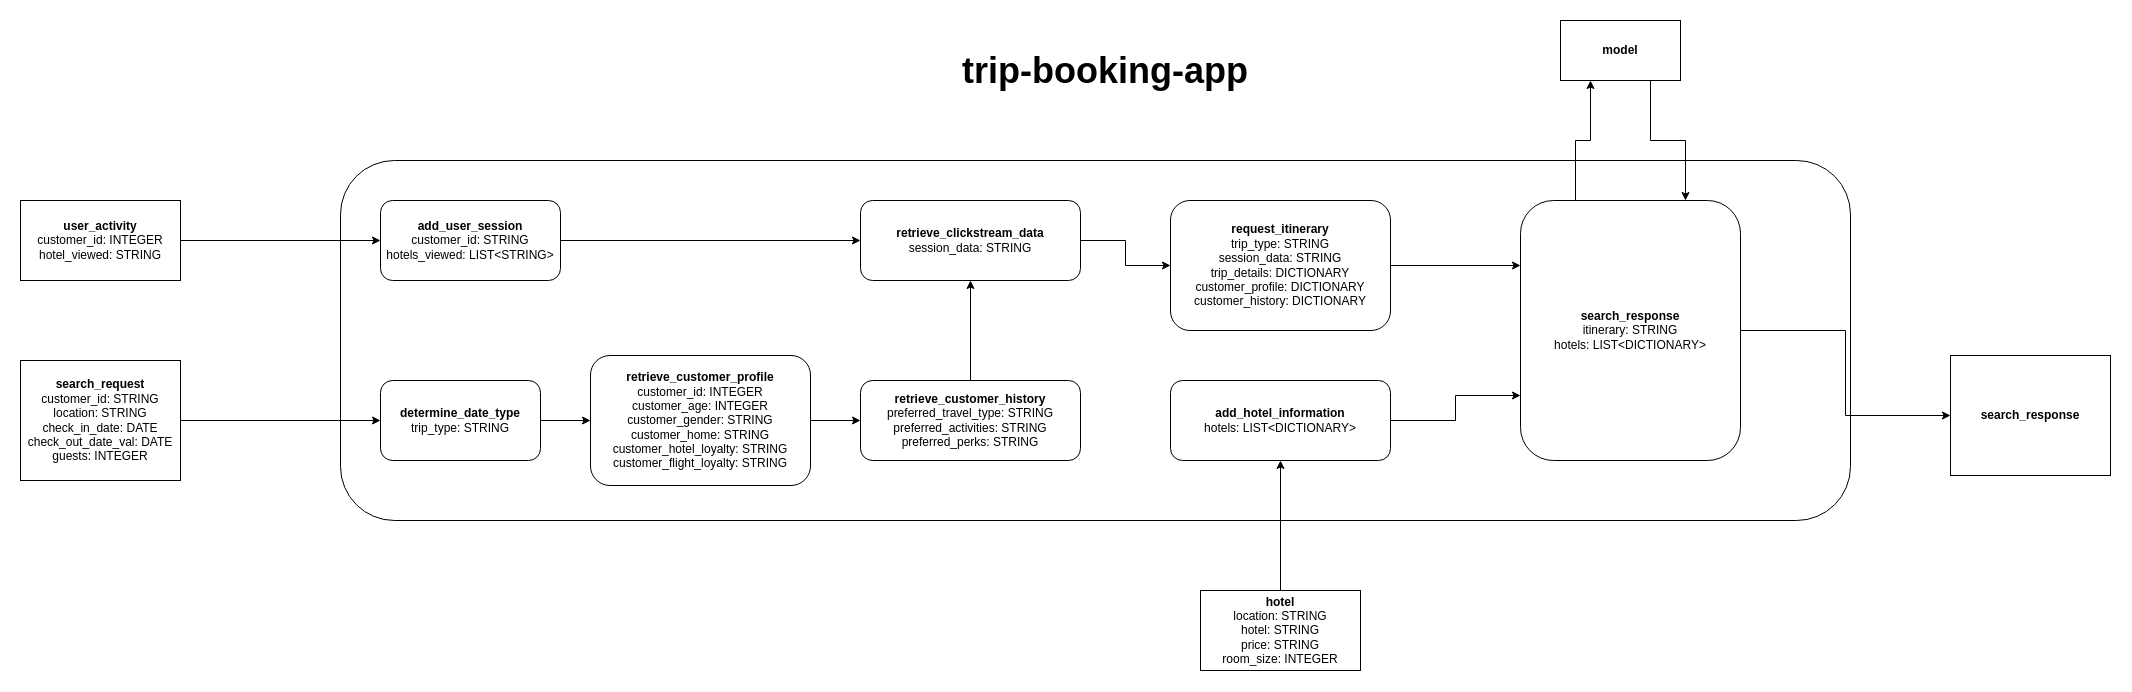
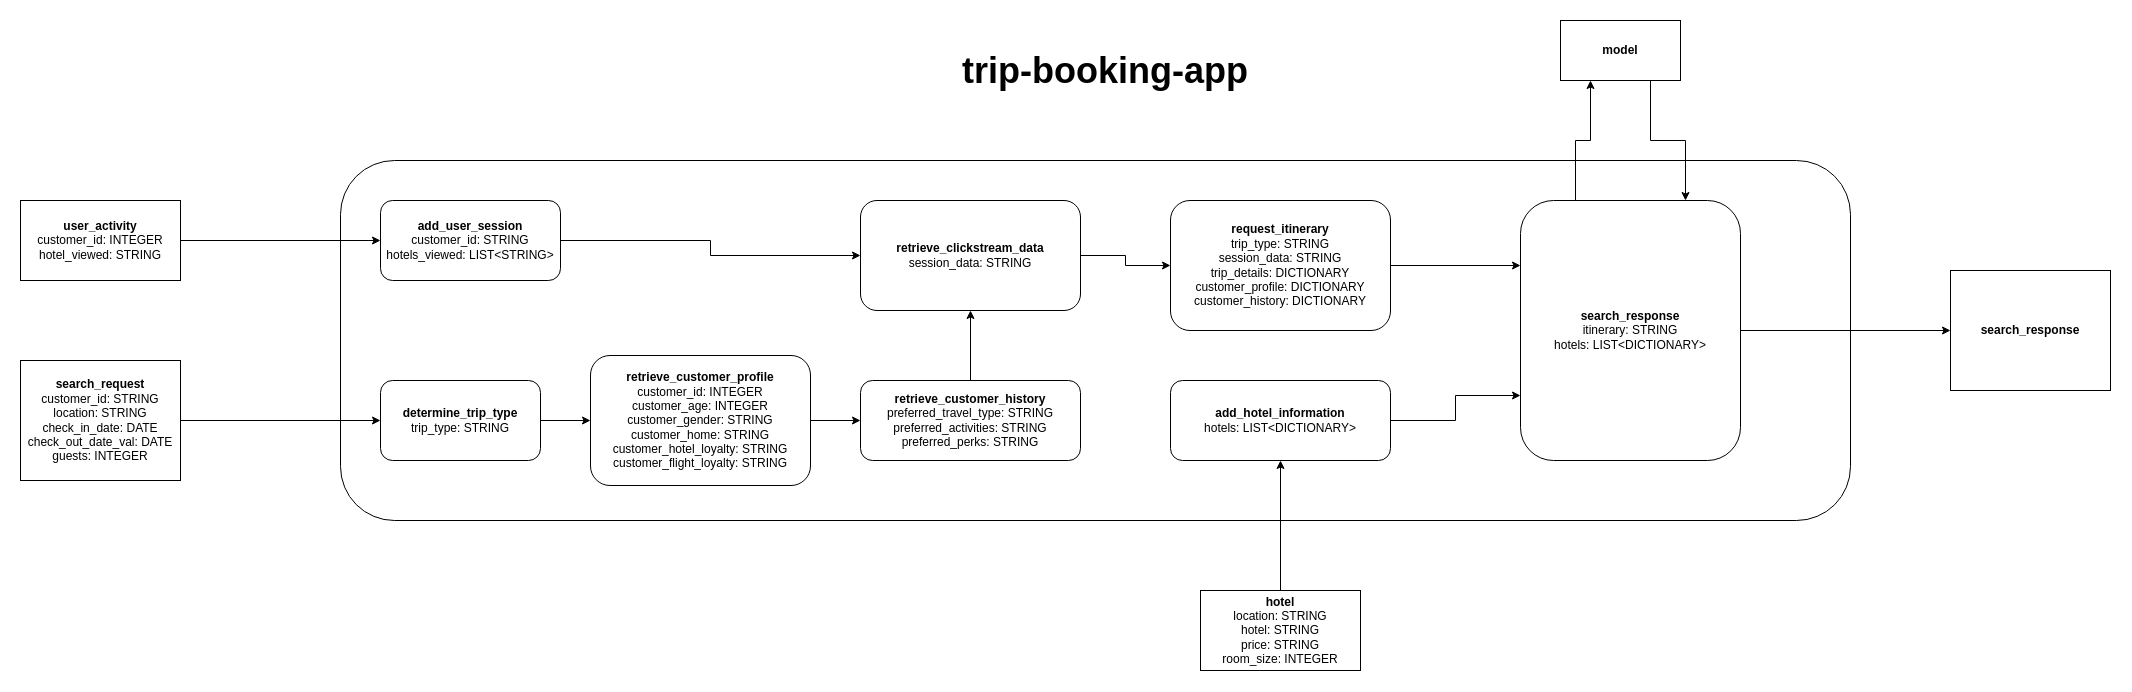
node "retrieve_clickstream_data session_data: STRING": size 220x80 -> 220x110
node "search_response": moved (2031, 416) -> (2031, 331)
node "determine_date_type trip_type: STRING": label "determine_date_type trip_type: STRING" -> "determine_trip_type trip_type: STRING"
